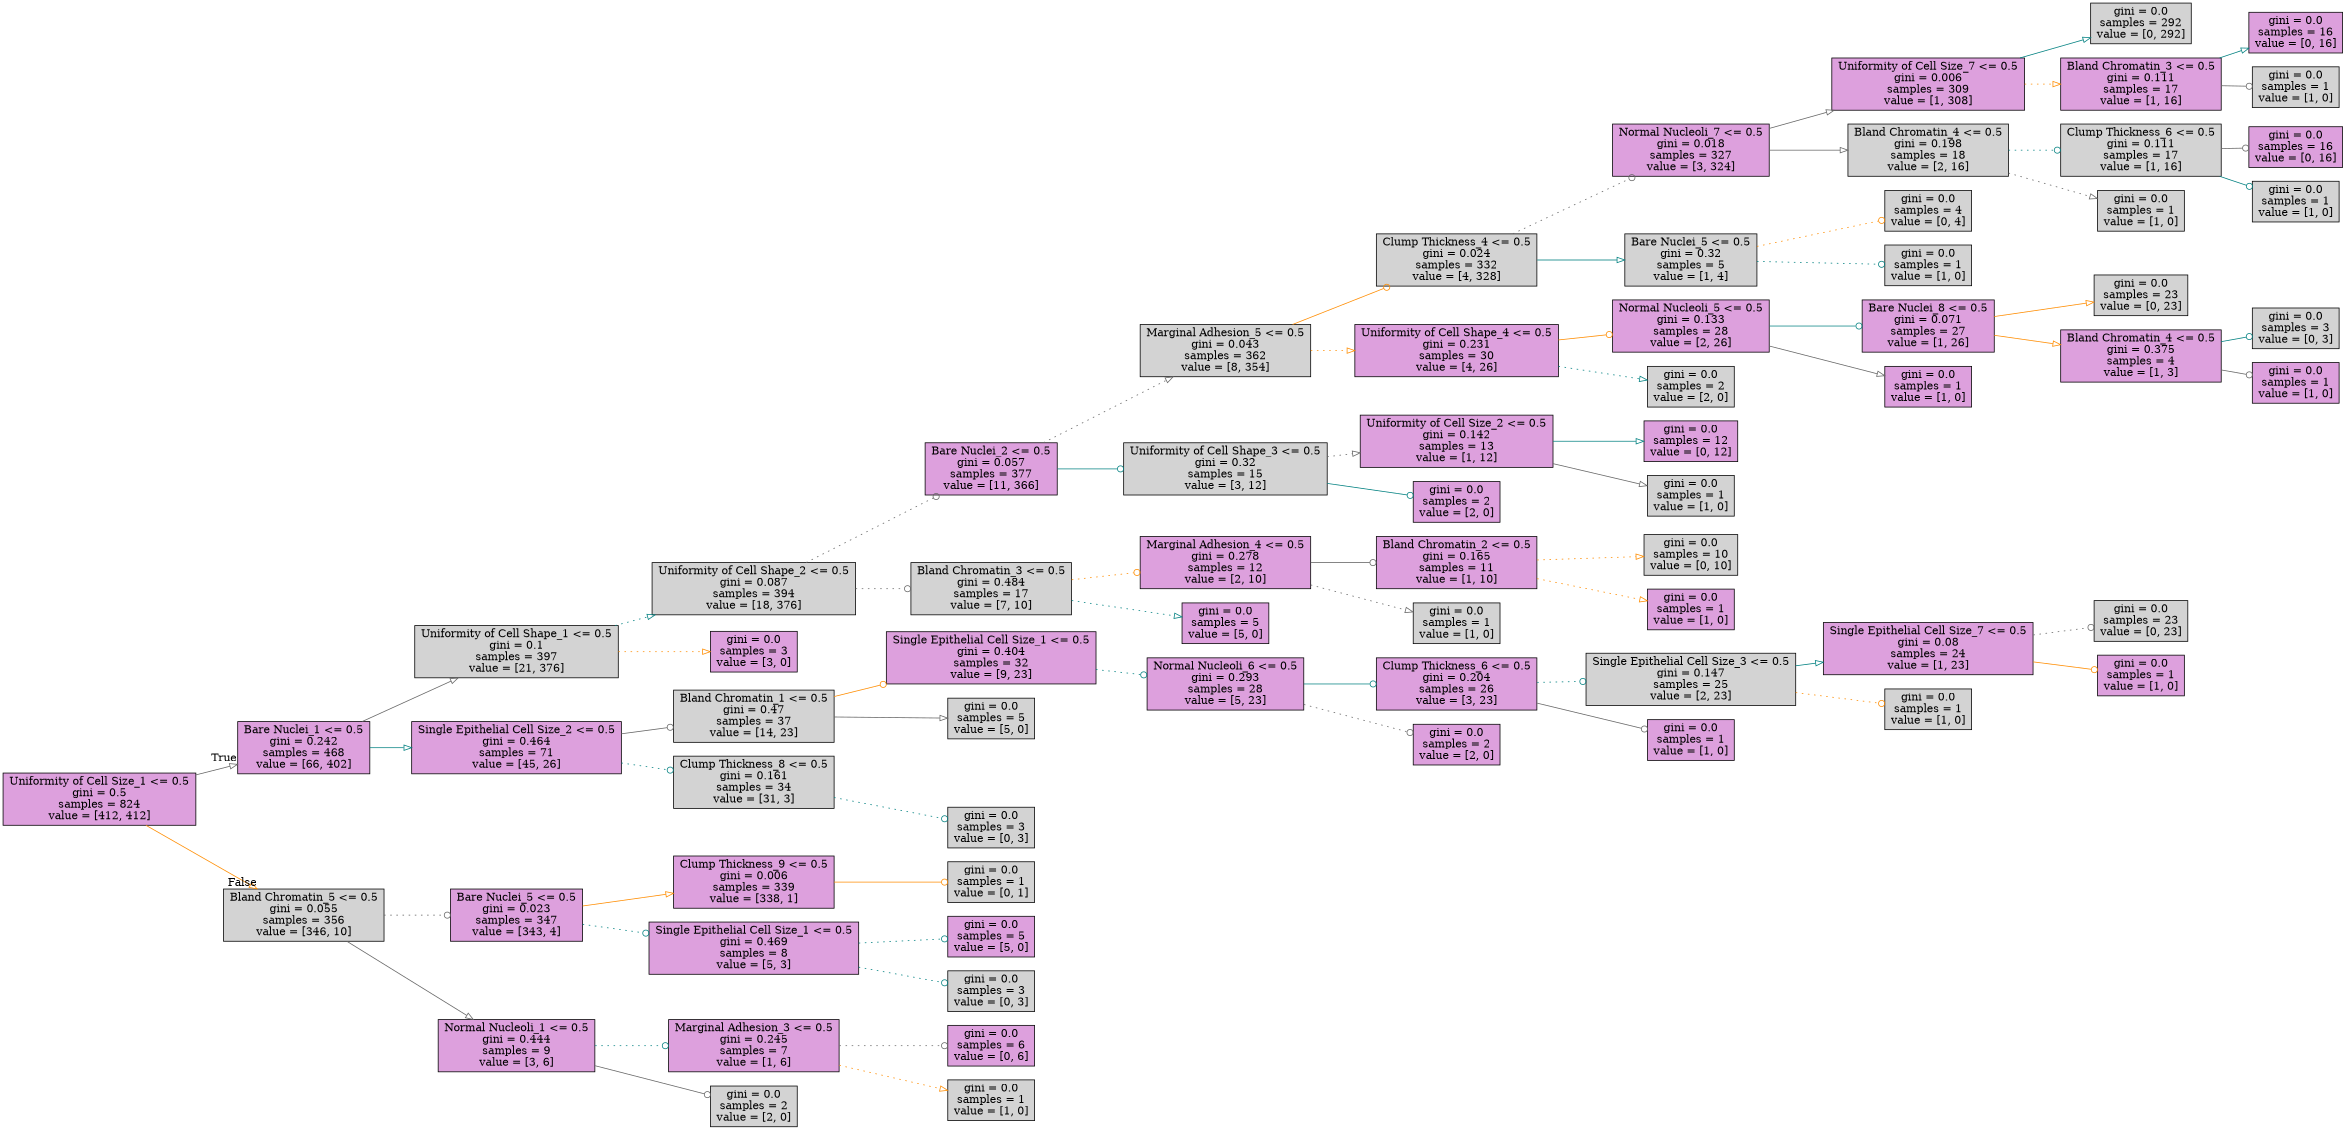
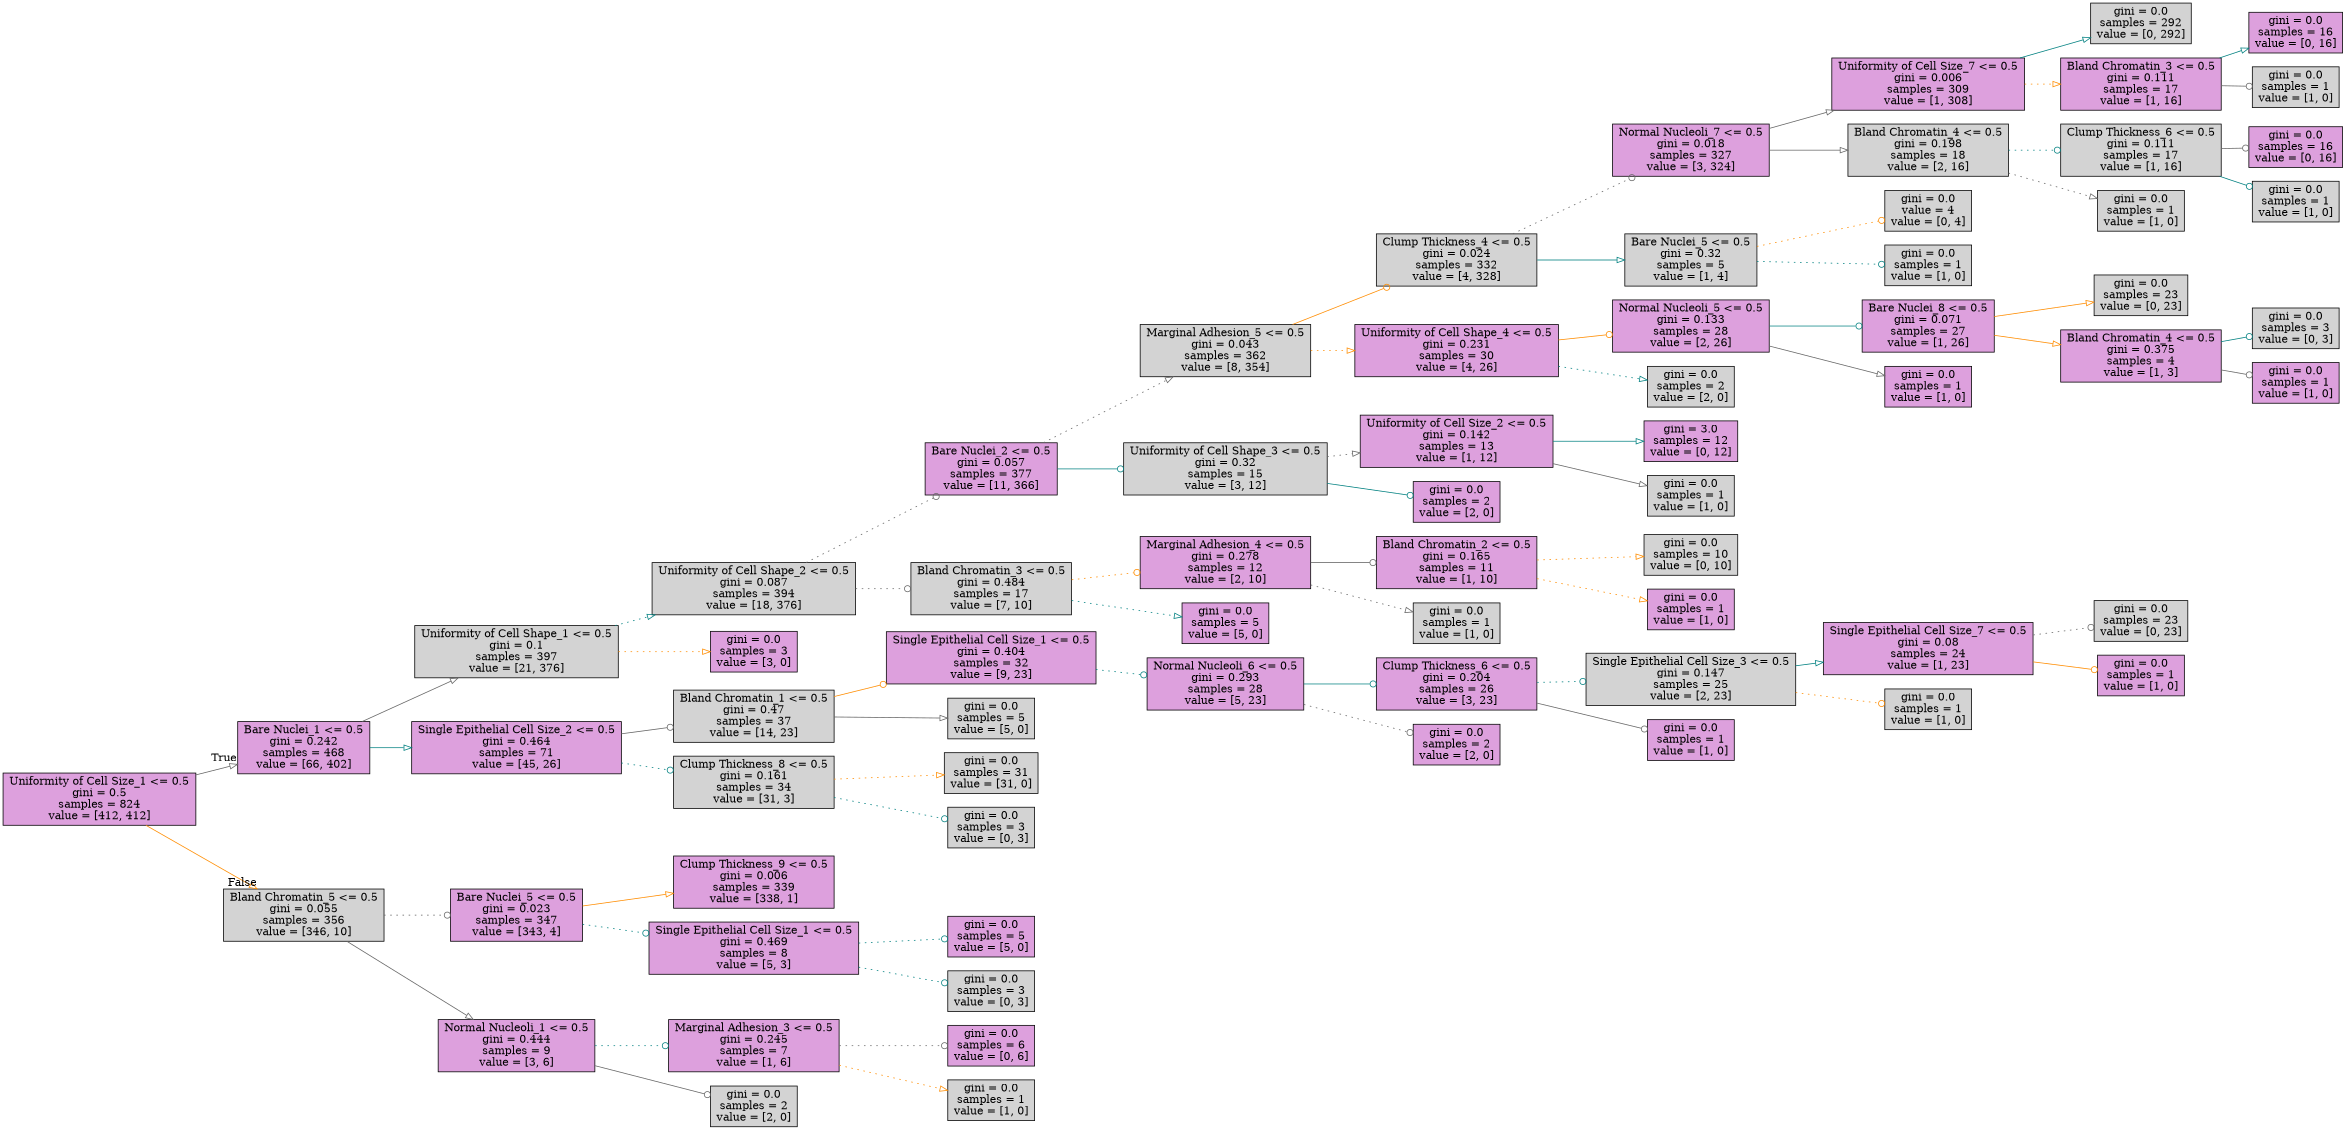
node "gini = 0.0 samples = 4 value = [0, 4]": label "gini = 0.0 samples = 4 value = [0, 4]" -> "gini = 0.0 value = 4 value = [0, 4]"
node "gini = 0.0 samples = 12 value = [0, 12]": label "gini = 0.0 samples = 12 value = [0, 12]" -> "gini = 3.0 samples = 12 value = [0, 12]"
node "gini = 0.0 samples = 31 value = [31, 0]": added
node "gini = 0.0 samples = 1 value = [0, 1]": removed
